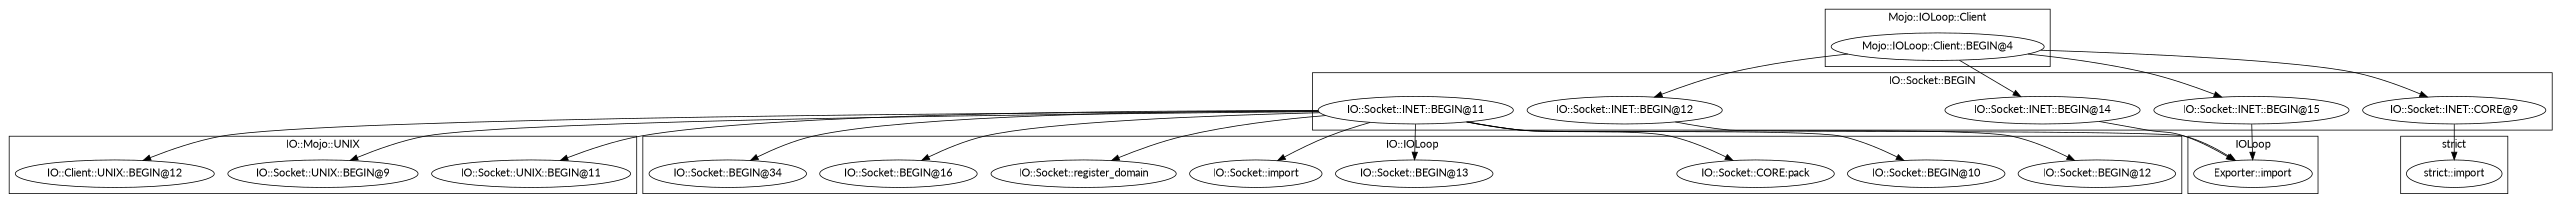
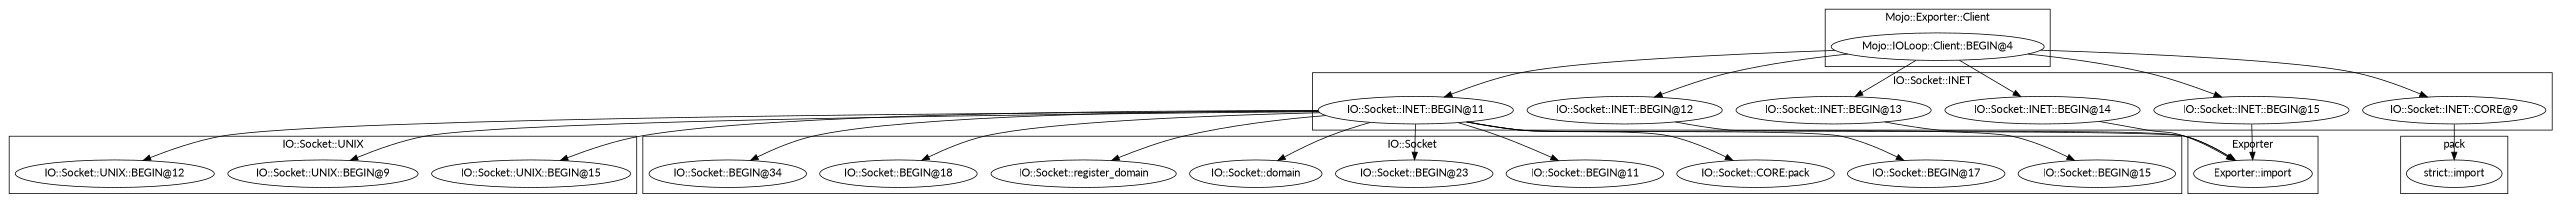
cluster "Mojo::IOLoop::Client": label "Mojo::IOLoop::Client" -> "Mojo::Exporter::Client"
edge "Mojo::IOLoop::Client::BEGIN@4" -> "IO::Socket::INET::BEGIN@11": added
cluster "IO::Socket::BEGIN": label "IO::Socket::BEGIN" -> "IO::Socket::INET"
node "IO::Socket::INET::BEGIN@13": added
cluster "IO::Mojo::UNIX": label "IO::Mojo::UNIX" -> "IO::Socket::UNIX"
cluster "IO::IOLoop": label "IO::IOLoop" -> "IO::Socket"
cluster "IOLoop": label "IOLoop" -> "Exporter"
cluster "strict": label "strict" -> "pack"
node "IO::Client::UNIX::BEGIN@12": label "IO::Client::UNIX::BEGIN@12" -> "IO::Socket::UNIX::BEGIN@12"
node "IO::Socket::UNIX::BEGIN@11": label "IO::Socket::UNIX::BEGIN@11" -> "IO::Socket::UNIX::BEGIN@15"
node "IO::Socket::BEGIN@16": label "IO::Socket::BEGIN@16" -> "IO::Socket::BEGIN@18"
node "IO::Socket::import": label "IO::Socket::import" -> "IO::Socket::domain"
node "IO::Socket::BEGIN@13": label "IO::Socket::BEGIN@13" -> "IO::Socket::BEGIN@23"
node "IO::Socket::BEGIN@11": added
node "IO::Socket::BEGIN@10": label "IO::Socket::BEGIN@10" -> "IO::Socket::BEGIN@17"
node "IO::Socket::BEGIN@12": label "IO::Socket::BEGIN@12" -> "IO::Socket::BEGIN@15"
